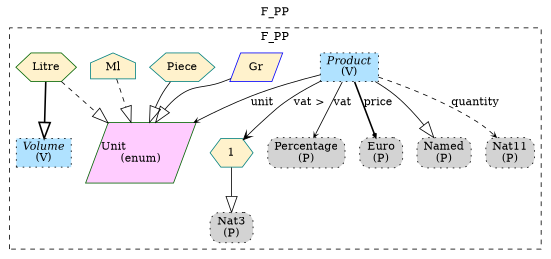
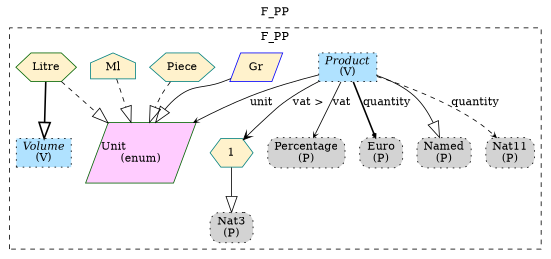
edge "Piece" -> "Unit (enum)": style solid -> dashed
edge "Product" -> "Euro": label "price" -> "quantity"
